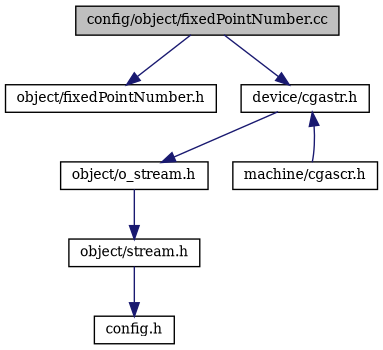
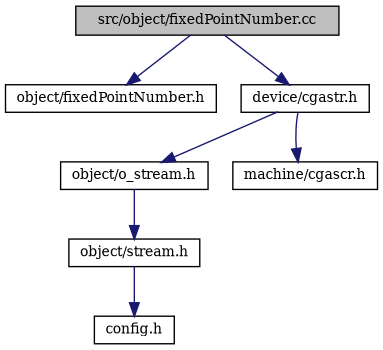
node "config/object/fixedPointNumber.cc": label "config/object/fixedPointNumber.cc" -> "src/object/fixedPointNumber.cc"
edge "machine/cgascr.h" -> "device/cgastr.h": reversed
